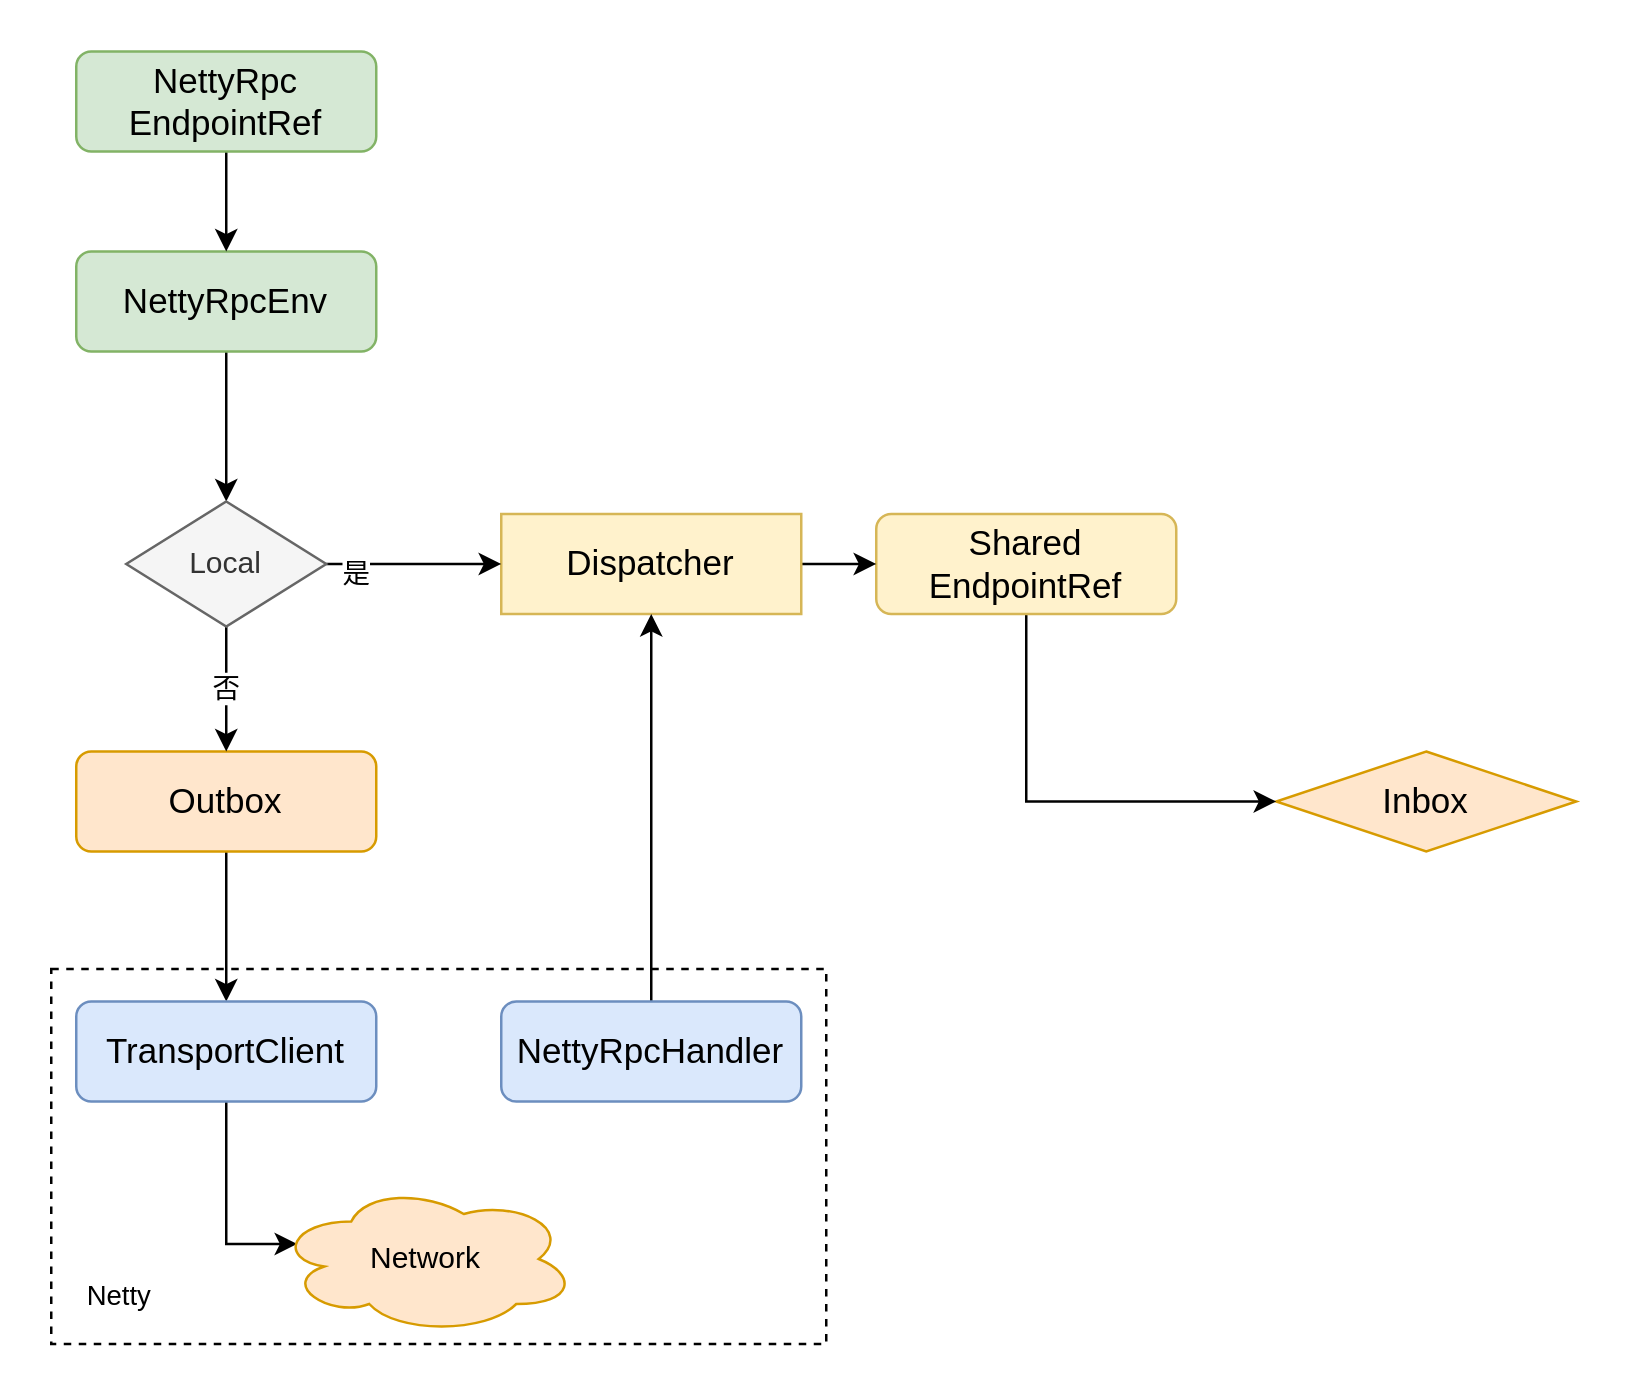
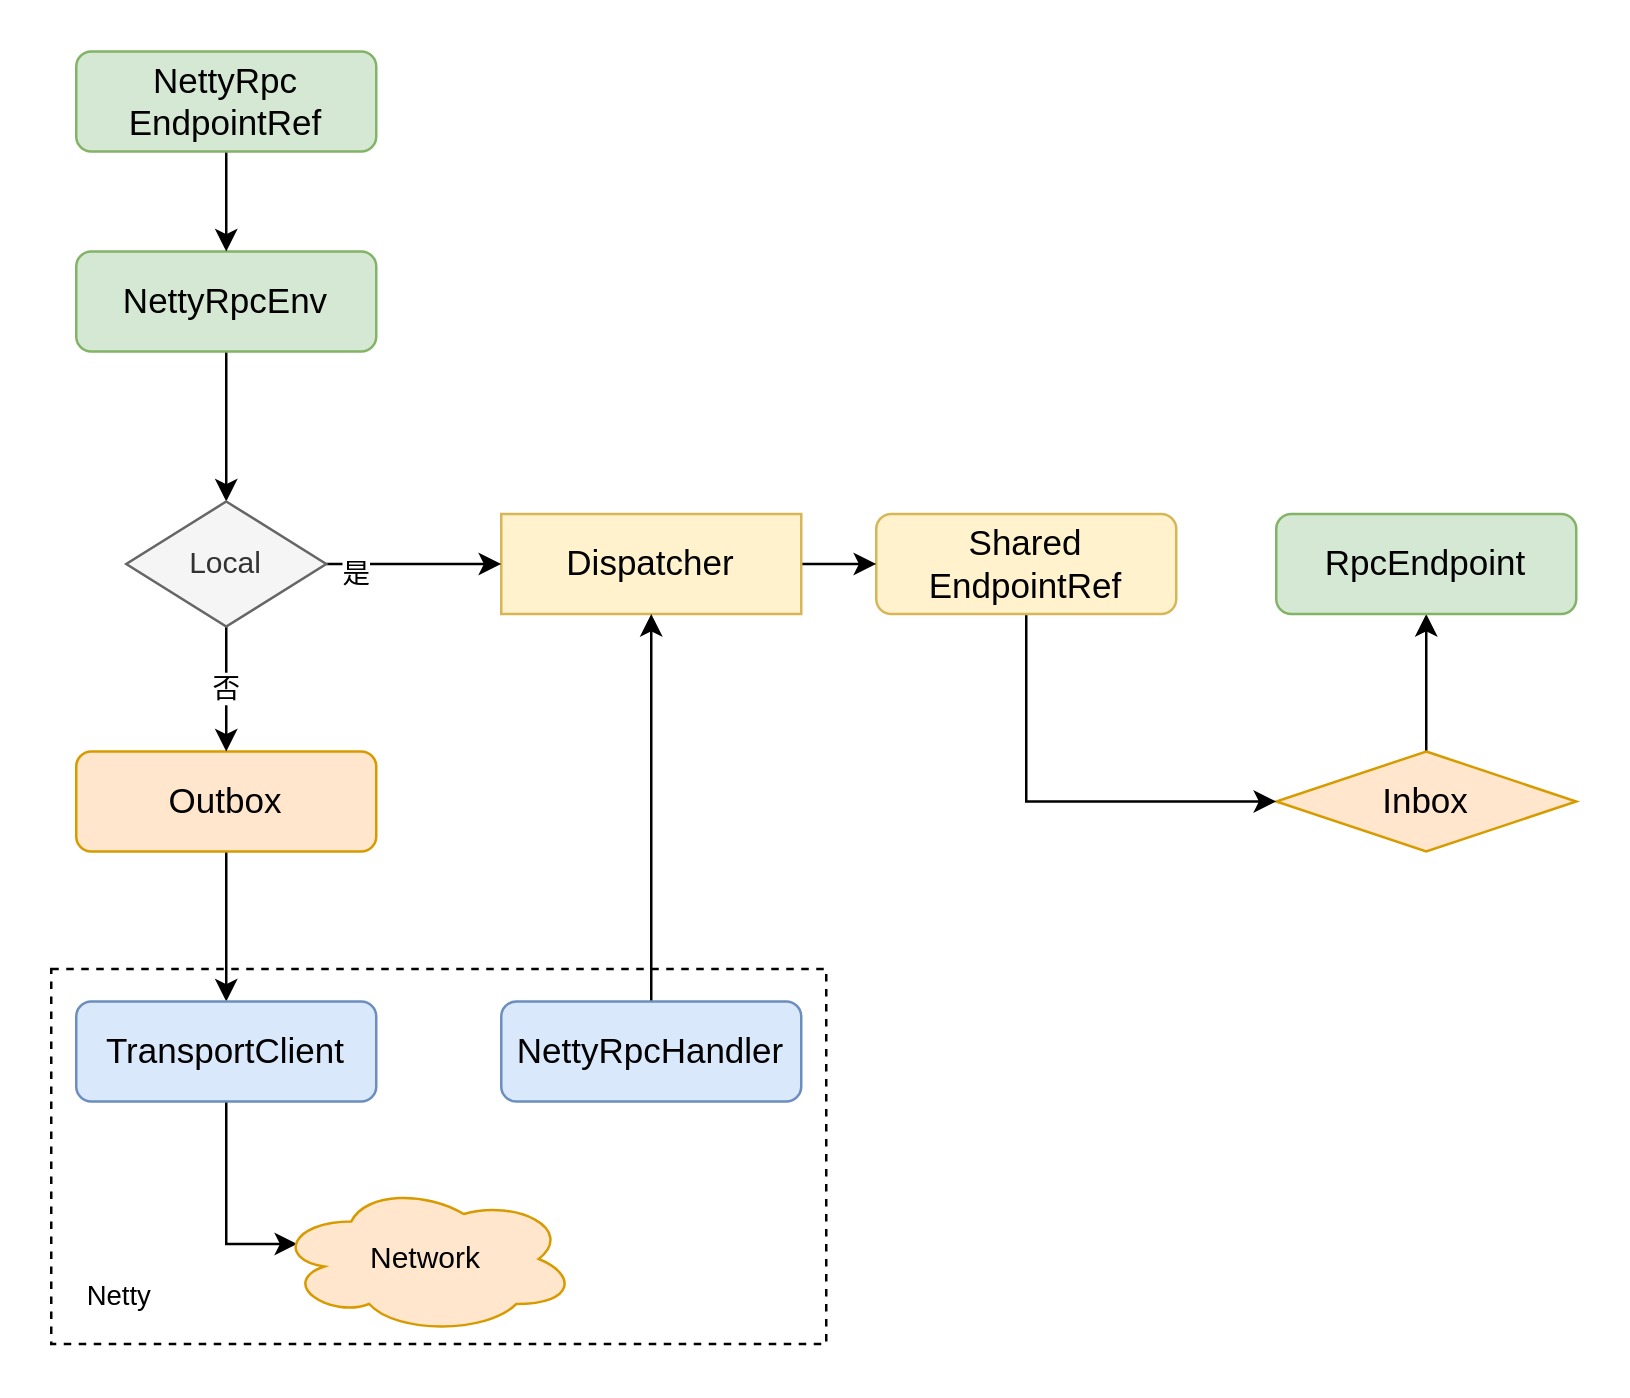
node "RpcEndpoint": added
edge "Inbox" -> "RpcEndpoint": added
